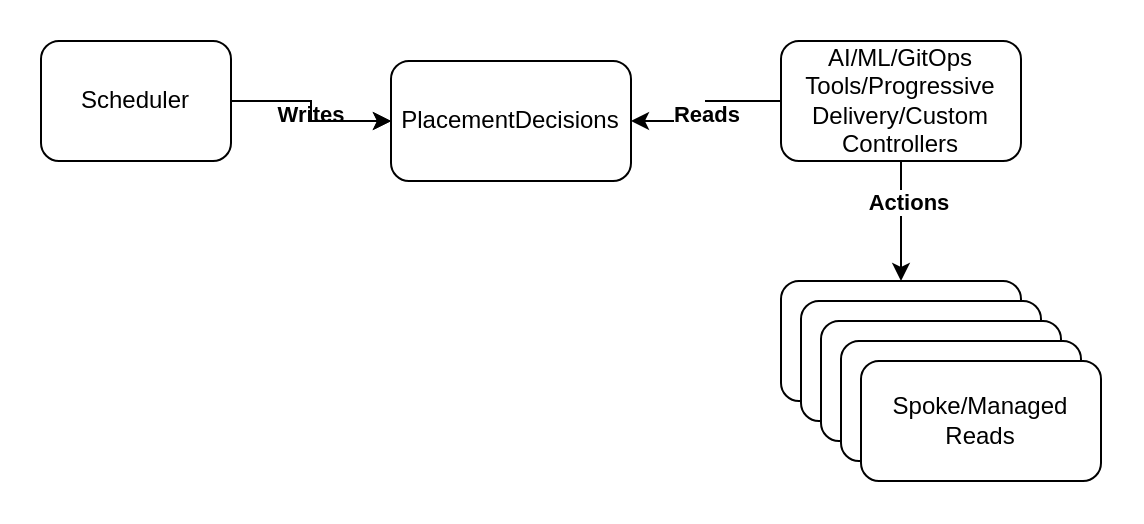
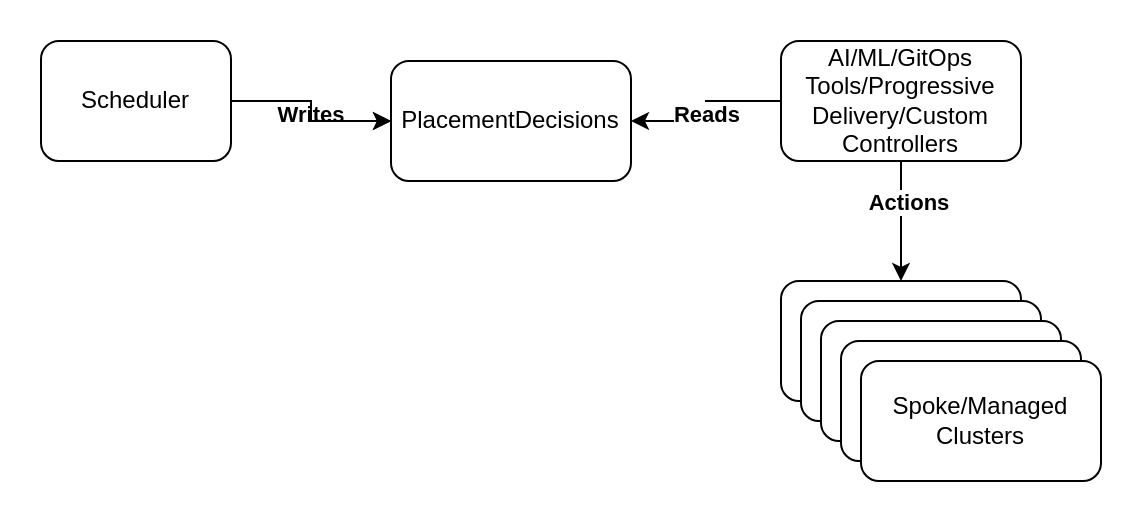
node "Spoke/Managed Reads": label "Spoke/Managed Reads" -> "Spoke/Managed Clusters"
